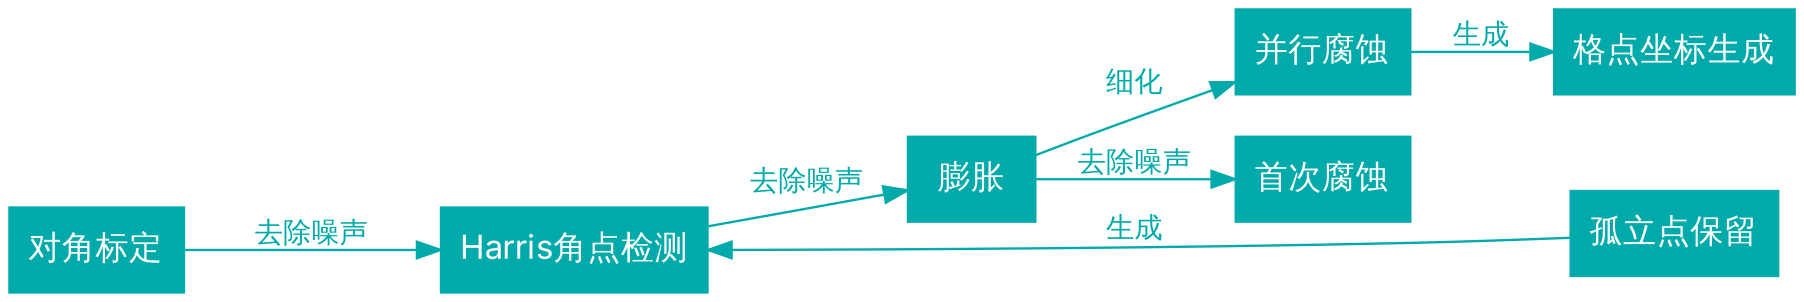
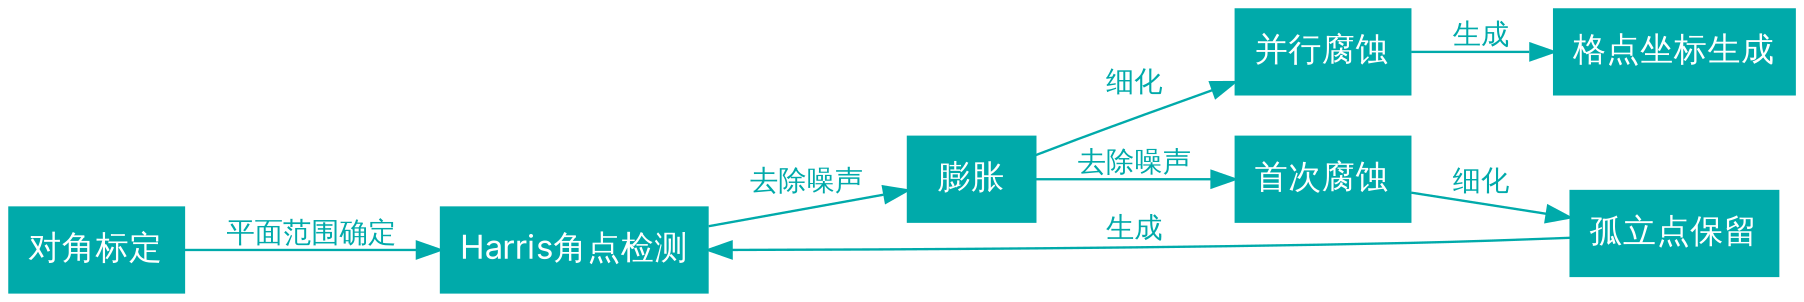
edge "首次腐蚀" -> "孤立点保留": added, label "细化"
edge "对角标定" -> "Harris角点检测": label "去除噪声" -> "平面范围确定"
